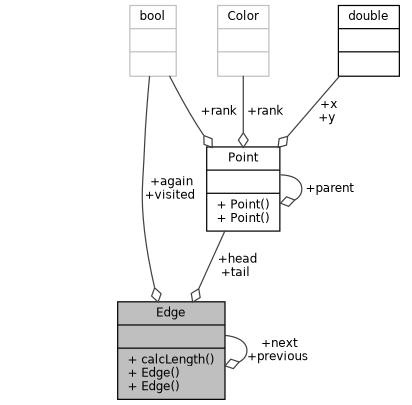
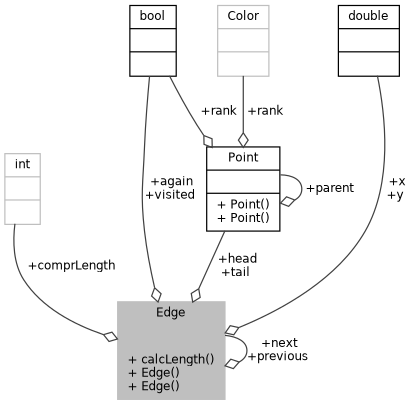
node "bool": color grey75 -> black
edge "double" -> "Point": now "double" -> "Edge"
node "int": added
node "Edge": color black -> grey75
